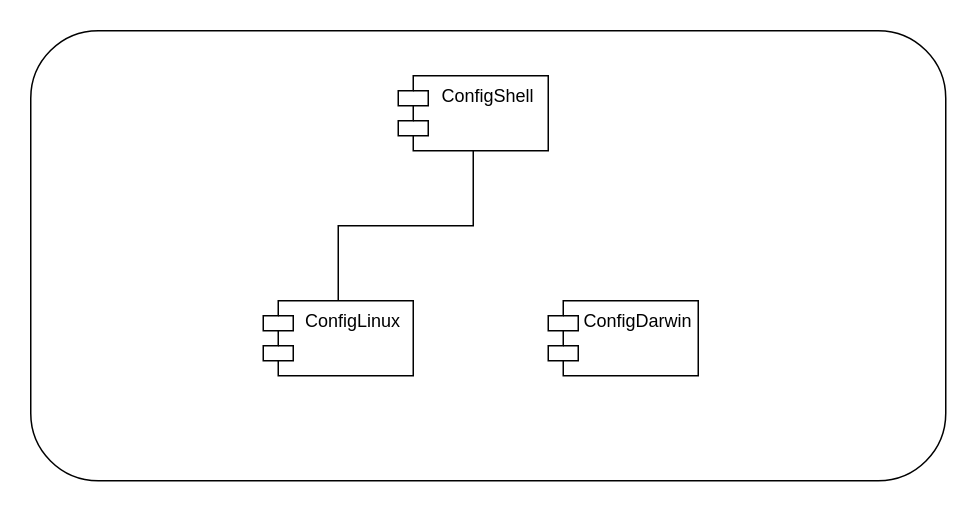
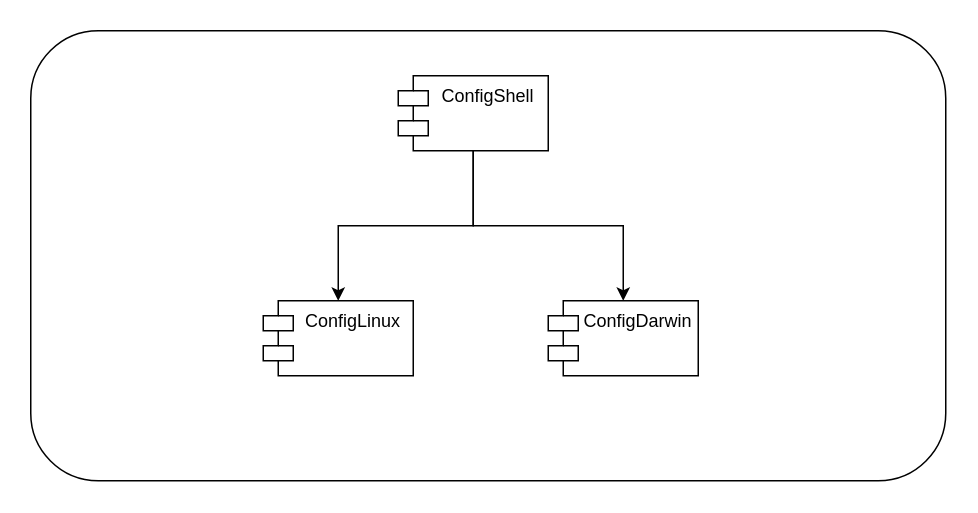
edge "ConfigShell" -> "ConfigDarwin": added
edge "ConfigShell" -- "ConfigLinux": arrowhead none -> classic
